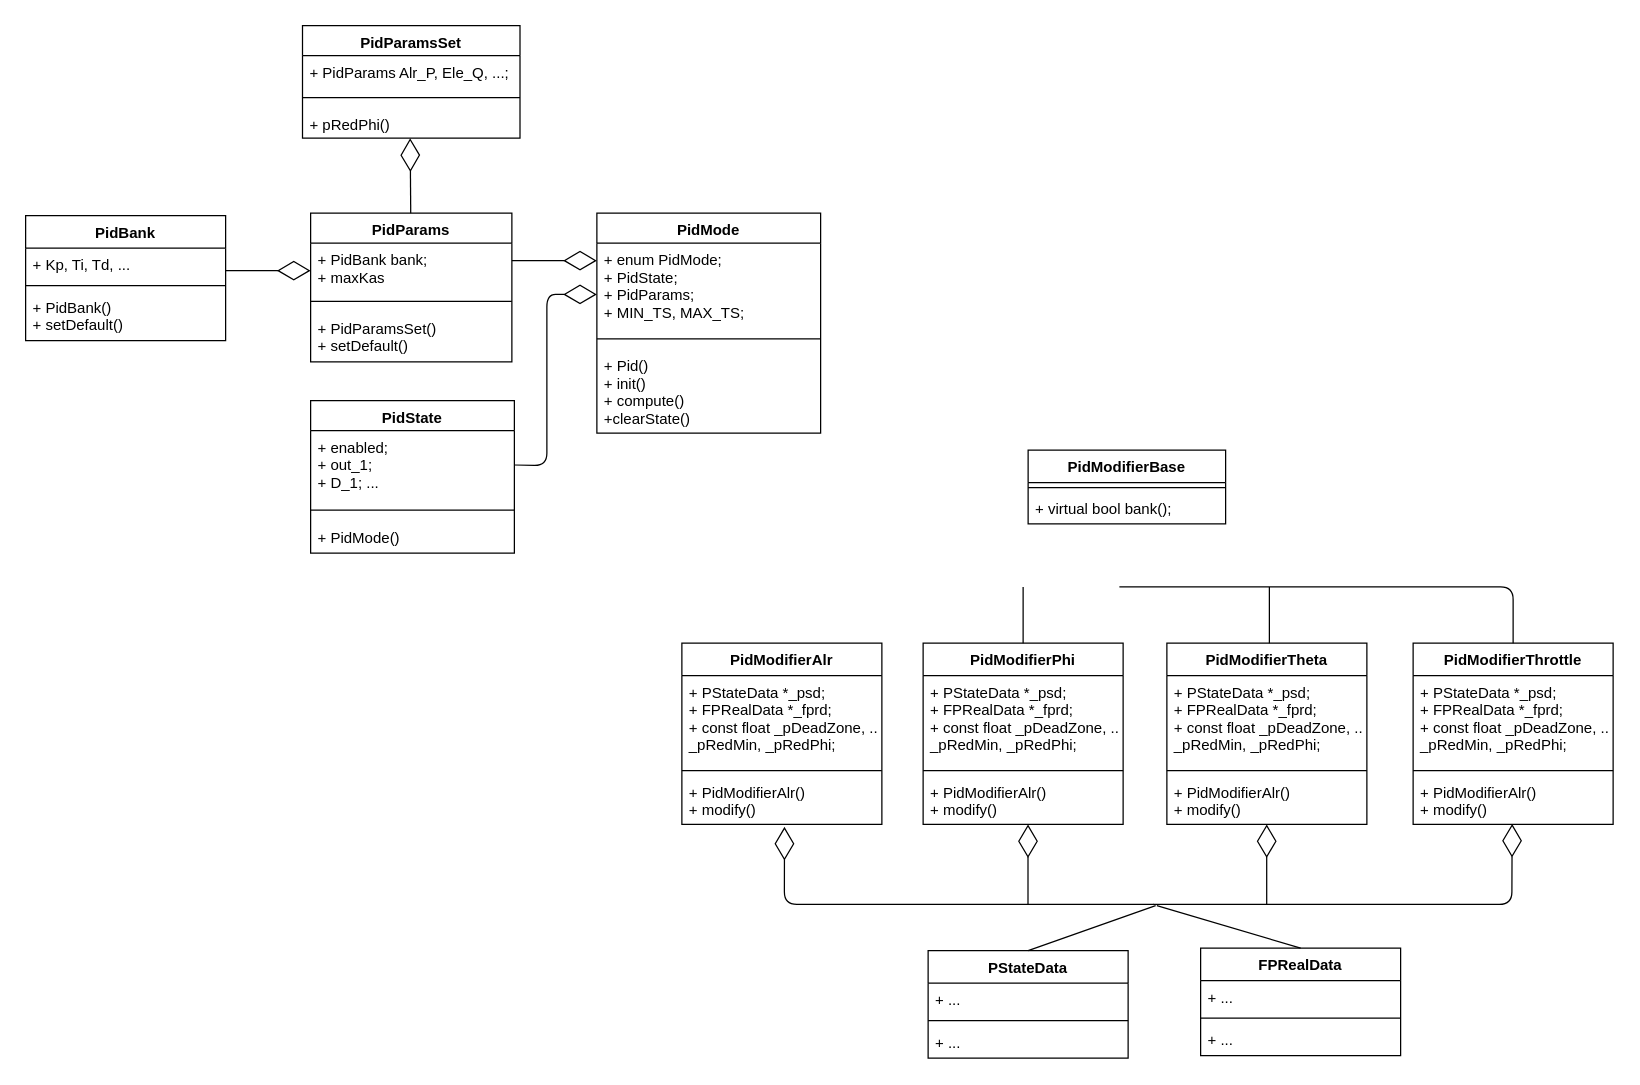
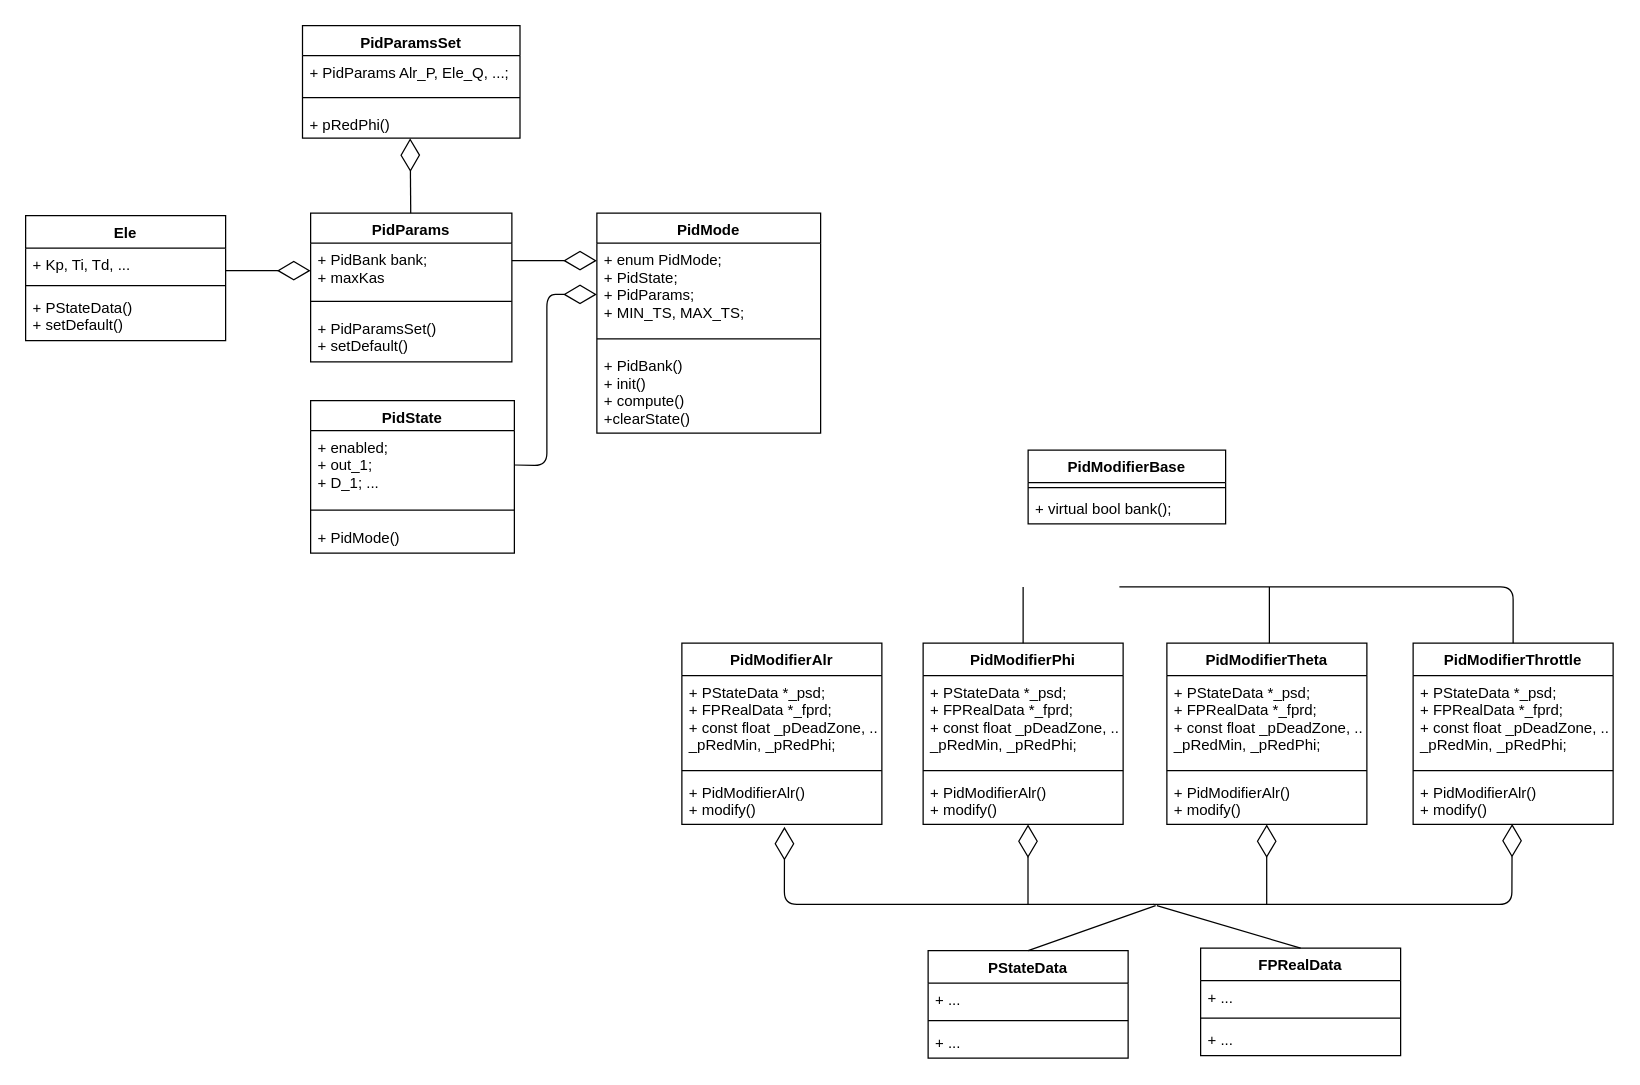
node "PidBank": label "PidBank" -> "Ele"
node "+ PidBank() + setDefault()": label "+ PidBank() + setDefault()" -> "+ PStateData() + setDefault()"
node "+ Pid() + init() + compute() +clearState()": label "+ Pid() + init() + compute() +clearState()" -> "+ PidBank() + init() + compute() +clearState()"
